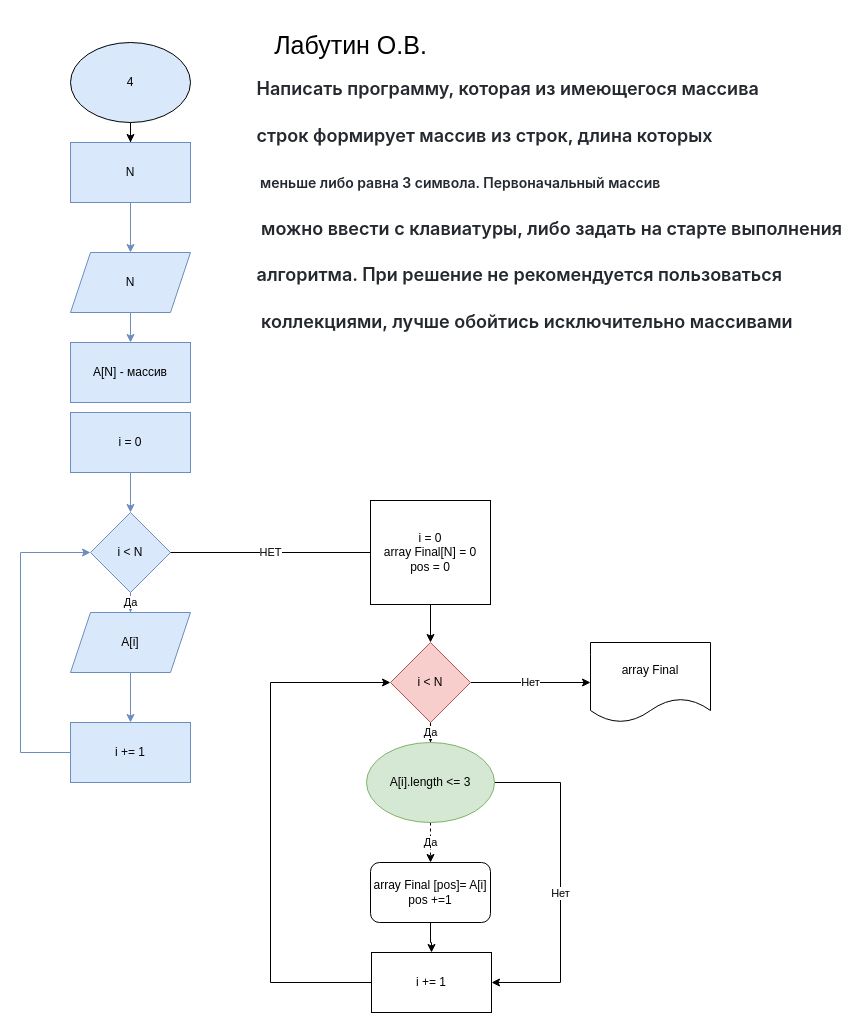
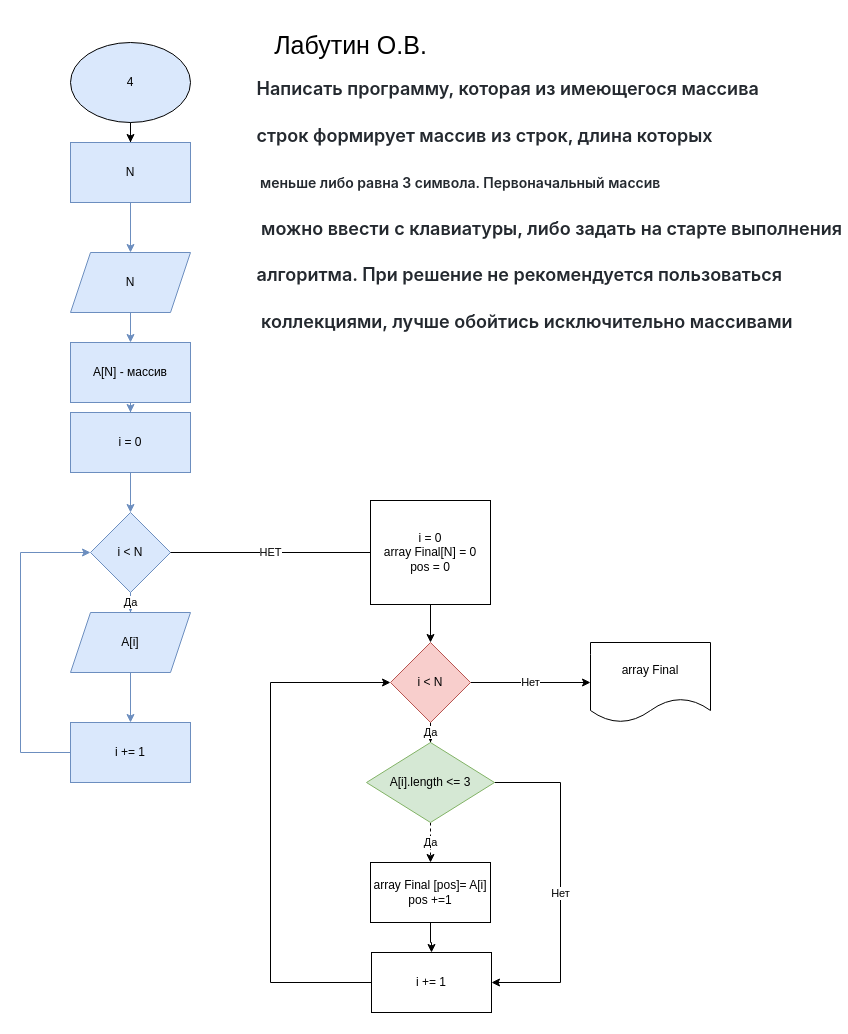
edge "A[N] - массив" -> "i = 0": added
node "A[i].length <= 3": shape ellipse -> diamond
node "array Final [pos]= A[i] pos +=1": shape rounded rectangle -> rectangle
